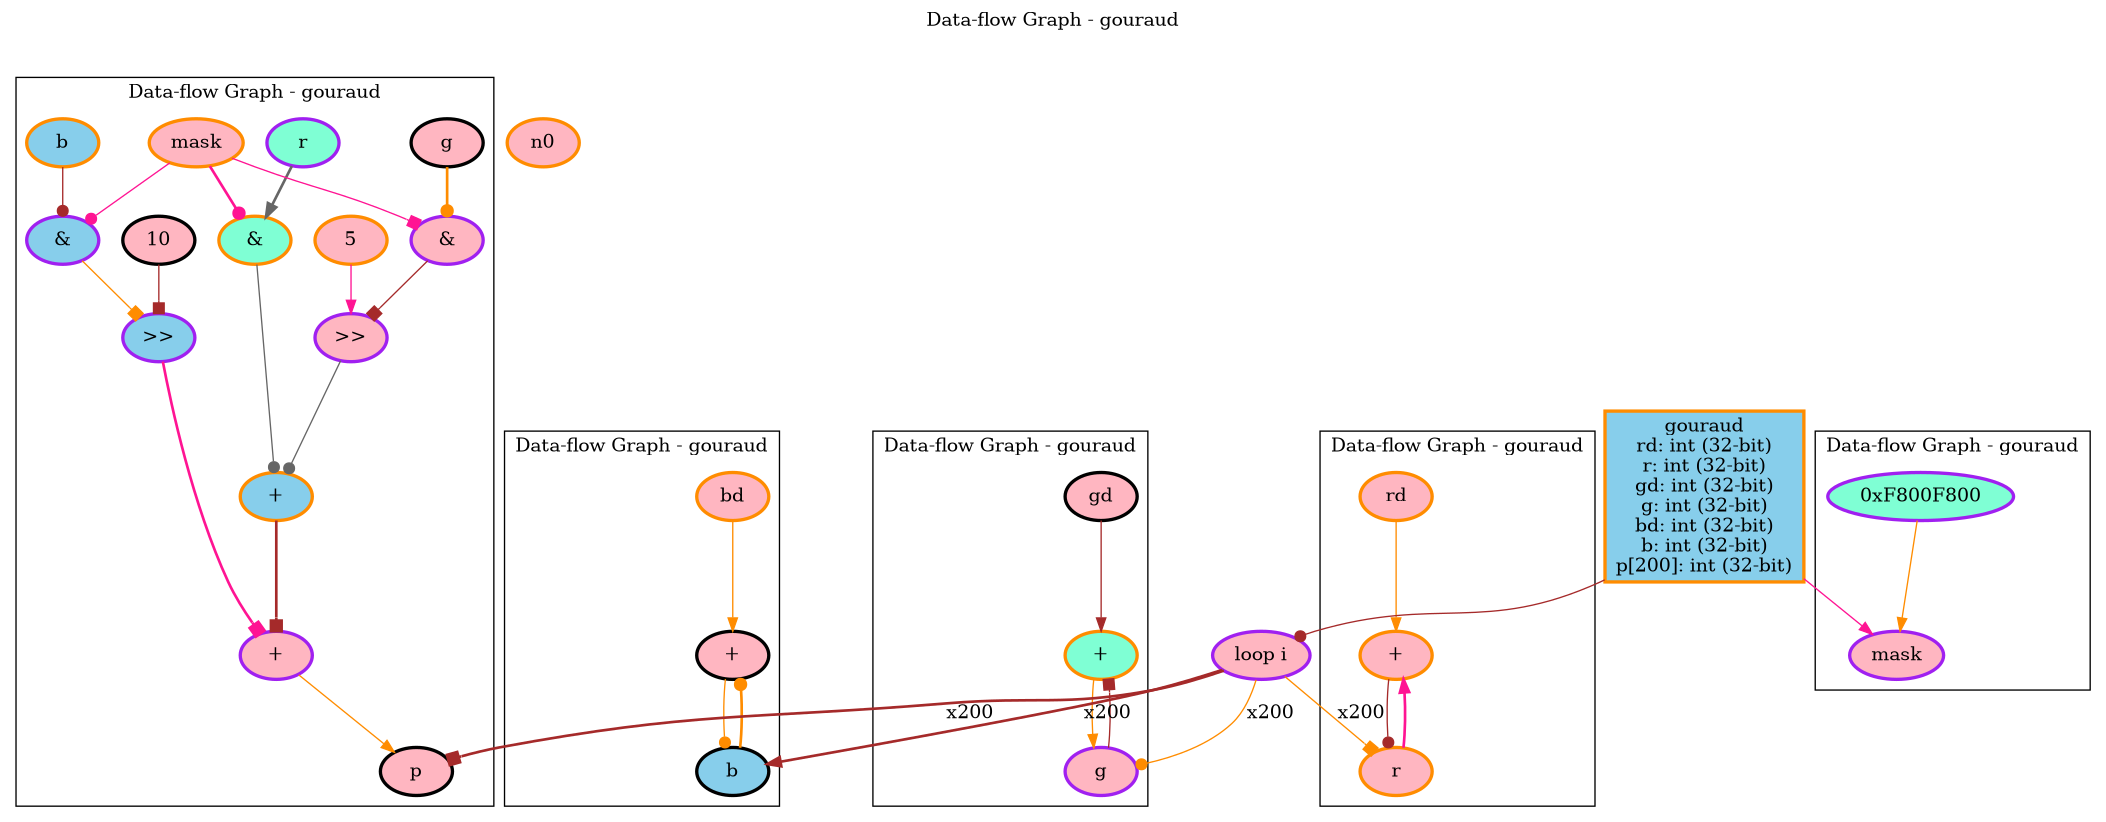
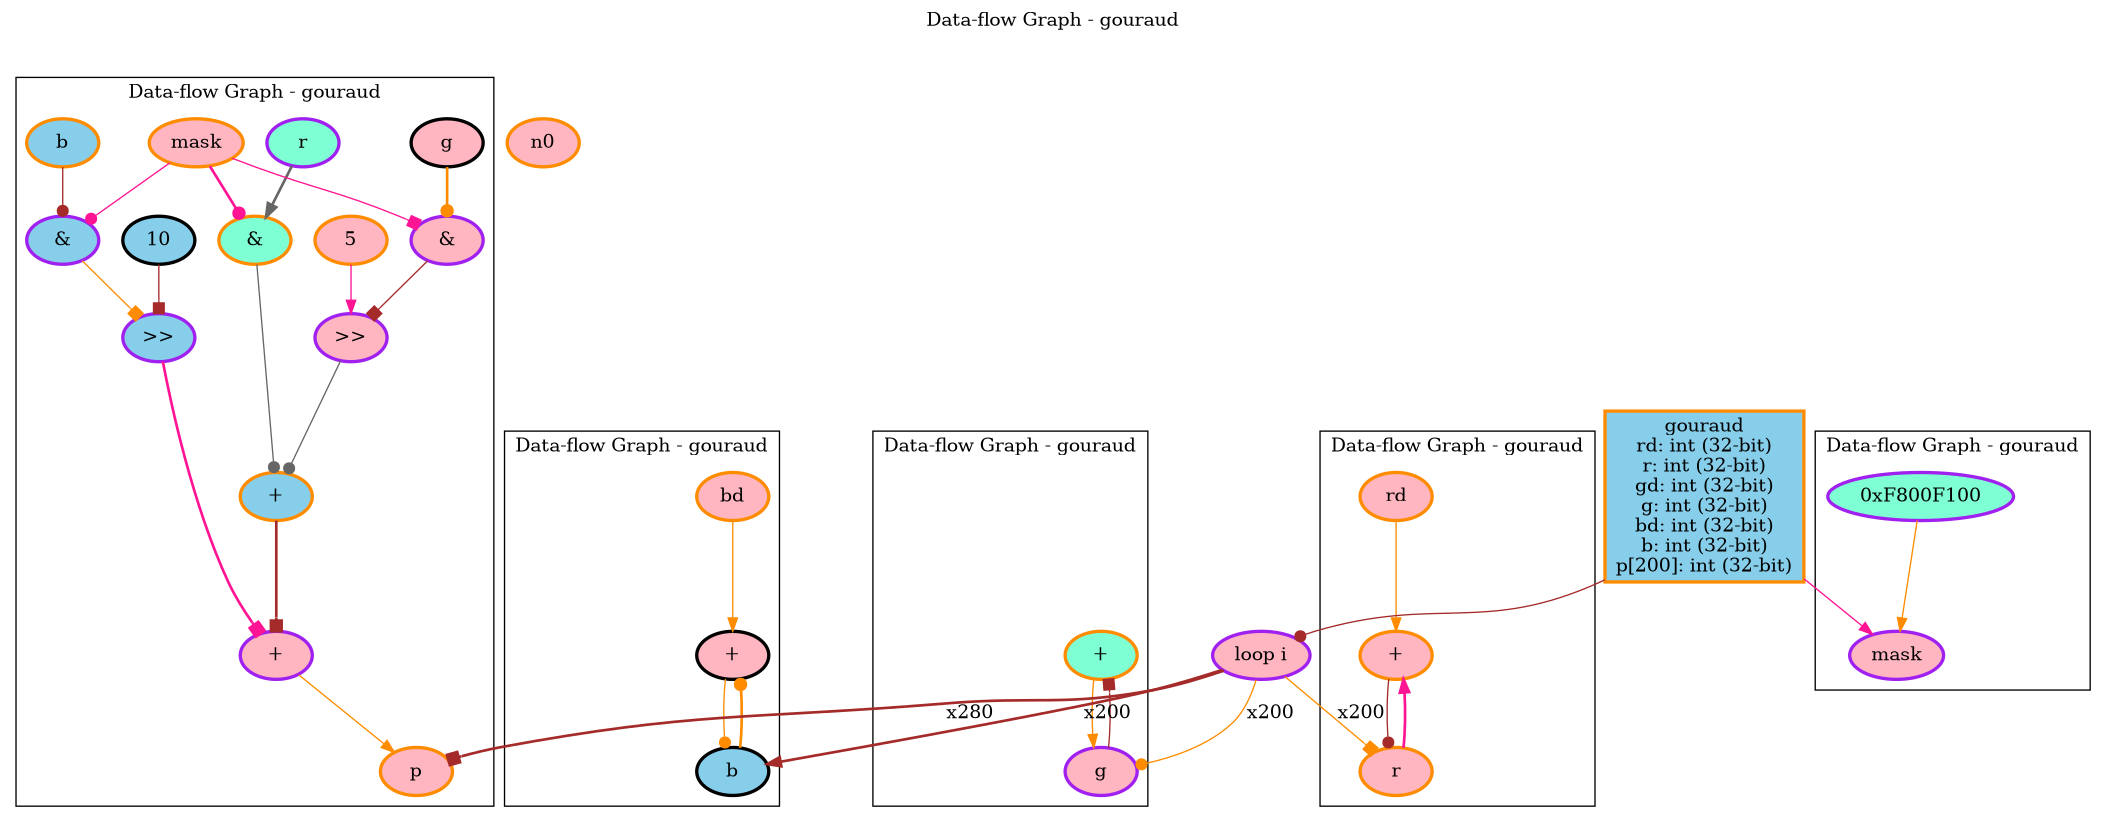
node "10": fillcolor lightpink -> skyblue
node "gd": removed
node "0xF800F800": label "0xF800F800" -> "0xF800F100"
edge "loop i" -> "p": label "x200" -> "x280"
node "p": color black -> darkorange
